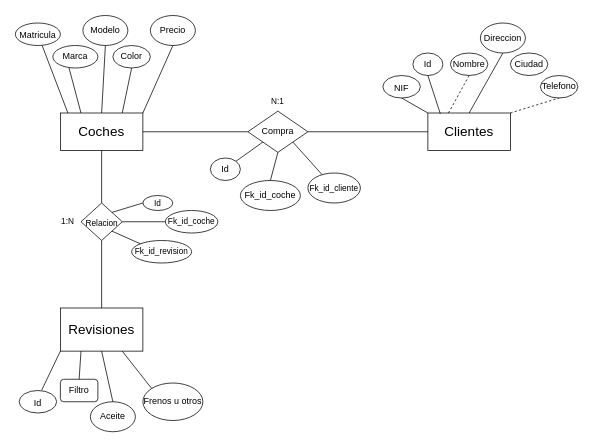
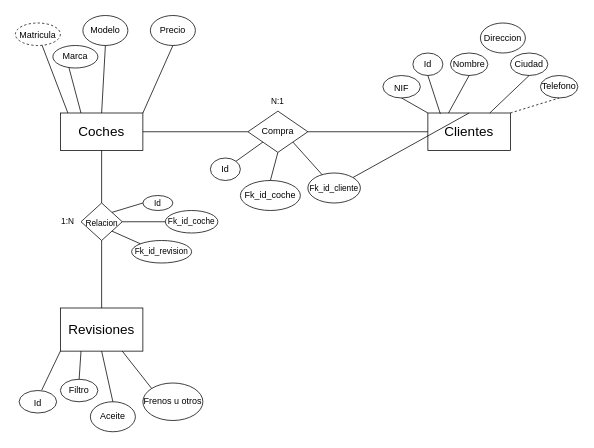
node "Matricula": style solid -> dashed
node "Color": removed
edge "Direccion" -- "Clientes": now "Fk_id_cliente" -- "Clientes"
edge "Color" -- "Coches": removed
edge "Nombre" -- "Clientes": style dashed -> solid
edge "Ciudad" -- "Clientes": added
node "Filtro": shape rounded rectangle -> ellipse
